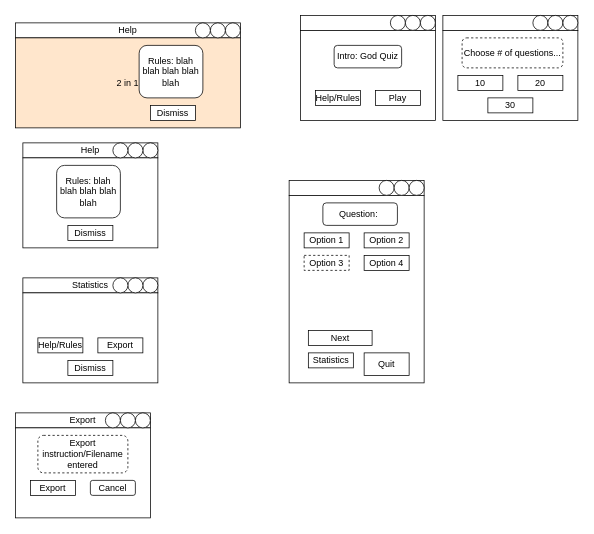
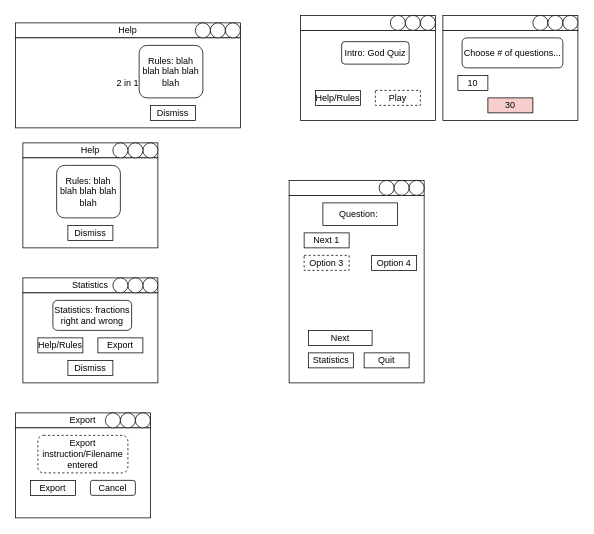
node "Choose # of questions...": style dashed -> solid
node "Intro: God Quiz": moved (368, 57) -> (375, 53)
node "2 in 1": fillcolor #ffe6cc -> #ffffff
node "10": size 45x15 -> 30x15
node "20": removed
node "Play": style solid -> dashed
node "30": fillcolor #ffffff -> #f8cecc
node "Question:": shape rounded rectangle -> rectangle
node "Option 1": label "Option 1" -> "Next 1"
node "Option 2": removed
node "Option 4": moved (387, 263) -> (394, 263)
node "Statistics: fractions right and wrong": added
node "Quit": size 45x23 -> 45x15
